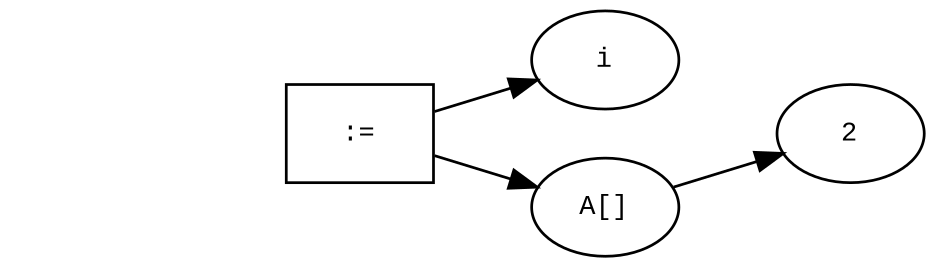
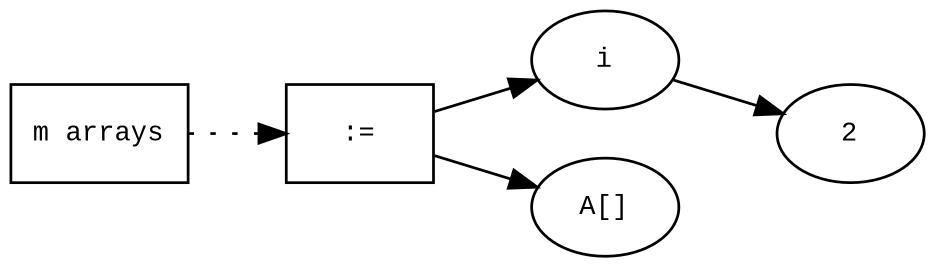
node "m arrays": added
edge "A[]" -> "2": now "i" -> "2"
